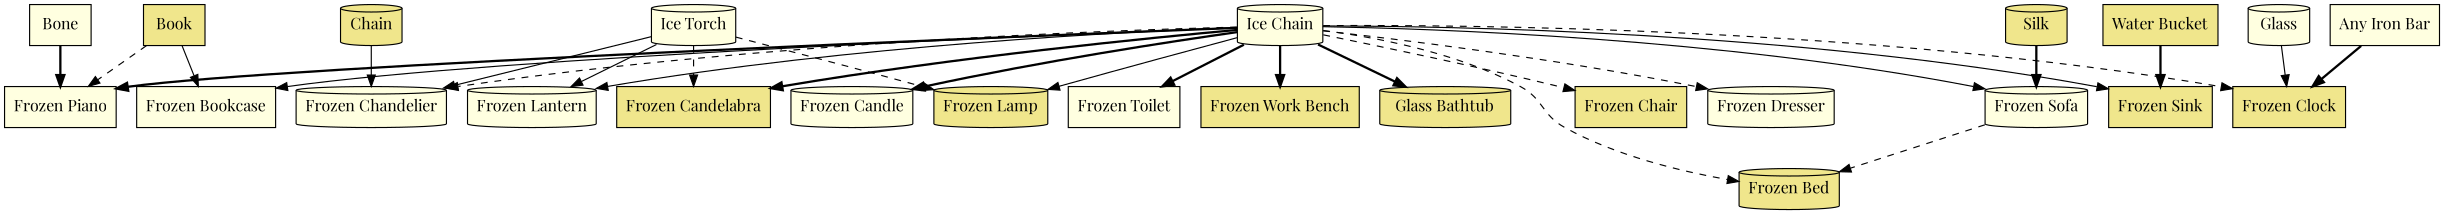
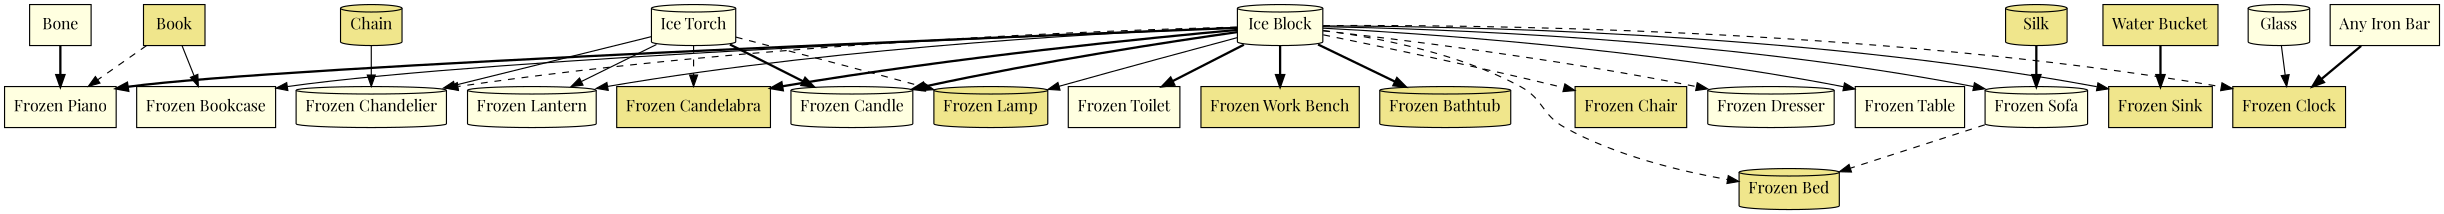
node "Ice Chain": label "Ice Chain" -> "Ice Block"
edge "Ice Torch" -> "Frozen Candle": added
node "Glass Bathtub": label "Glass Bathtub" -> "Frozen Bathtub"
node "Frozen Table": added
